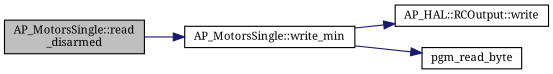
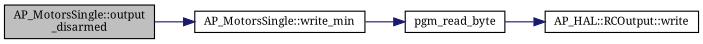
edge "AP_MotorsSingle::write_min" -> "AP_HAL::RCOutput::write": now "pgm_read_byte" -> "AP_HAL::RCOutput::write"
node "AP_MotorsSingle::read _disarmed": label "AP_MotorsSingle::read _disarmed" -> "AP_MotorsSingle::output _disarmed"
